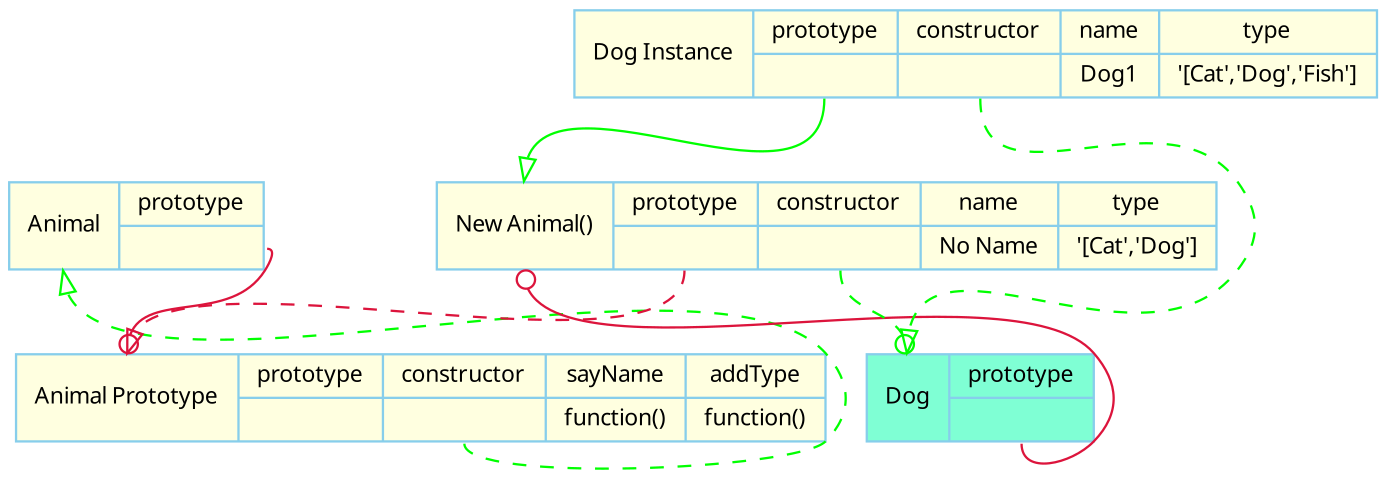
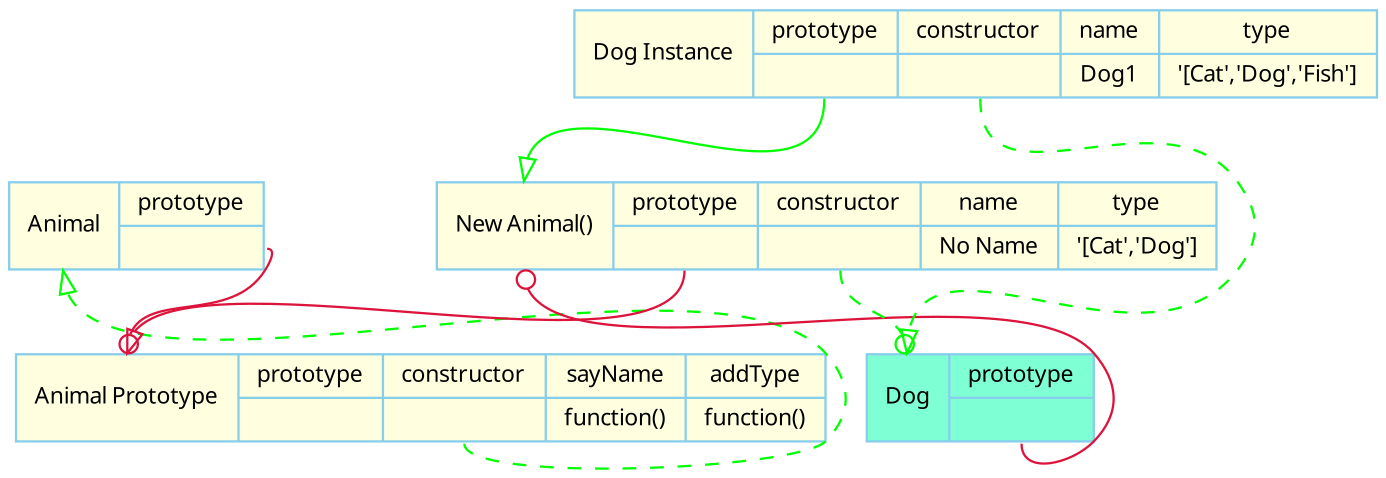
edge "New Animal()" -> "Animal Prototype": style dashed -> solid
